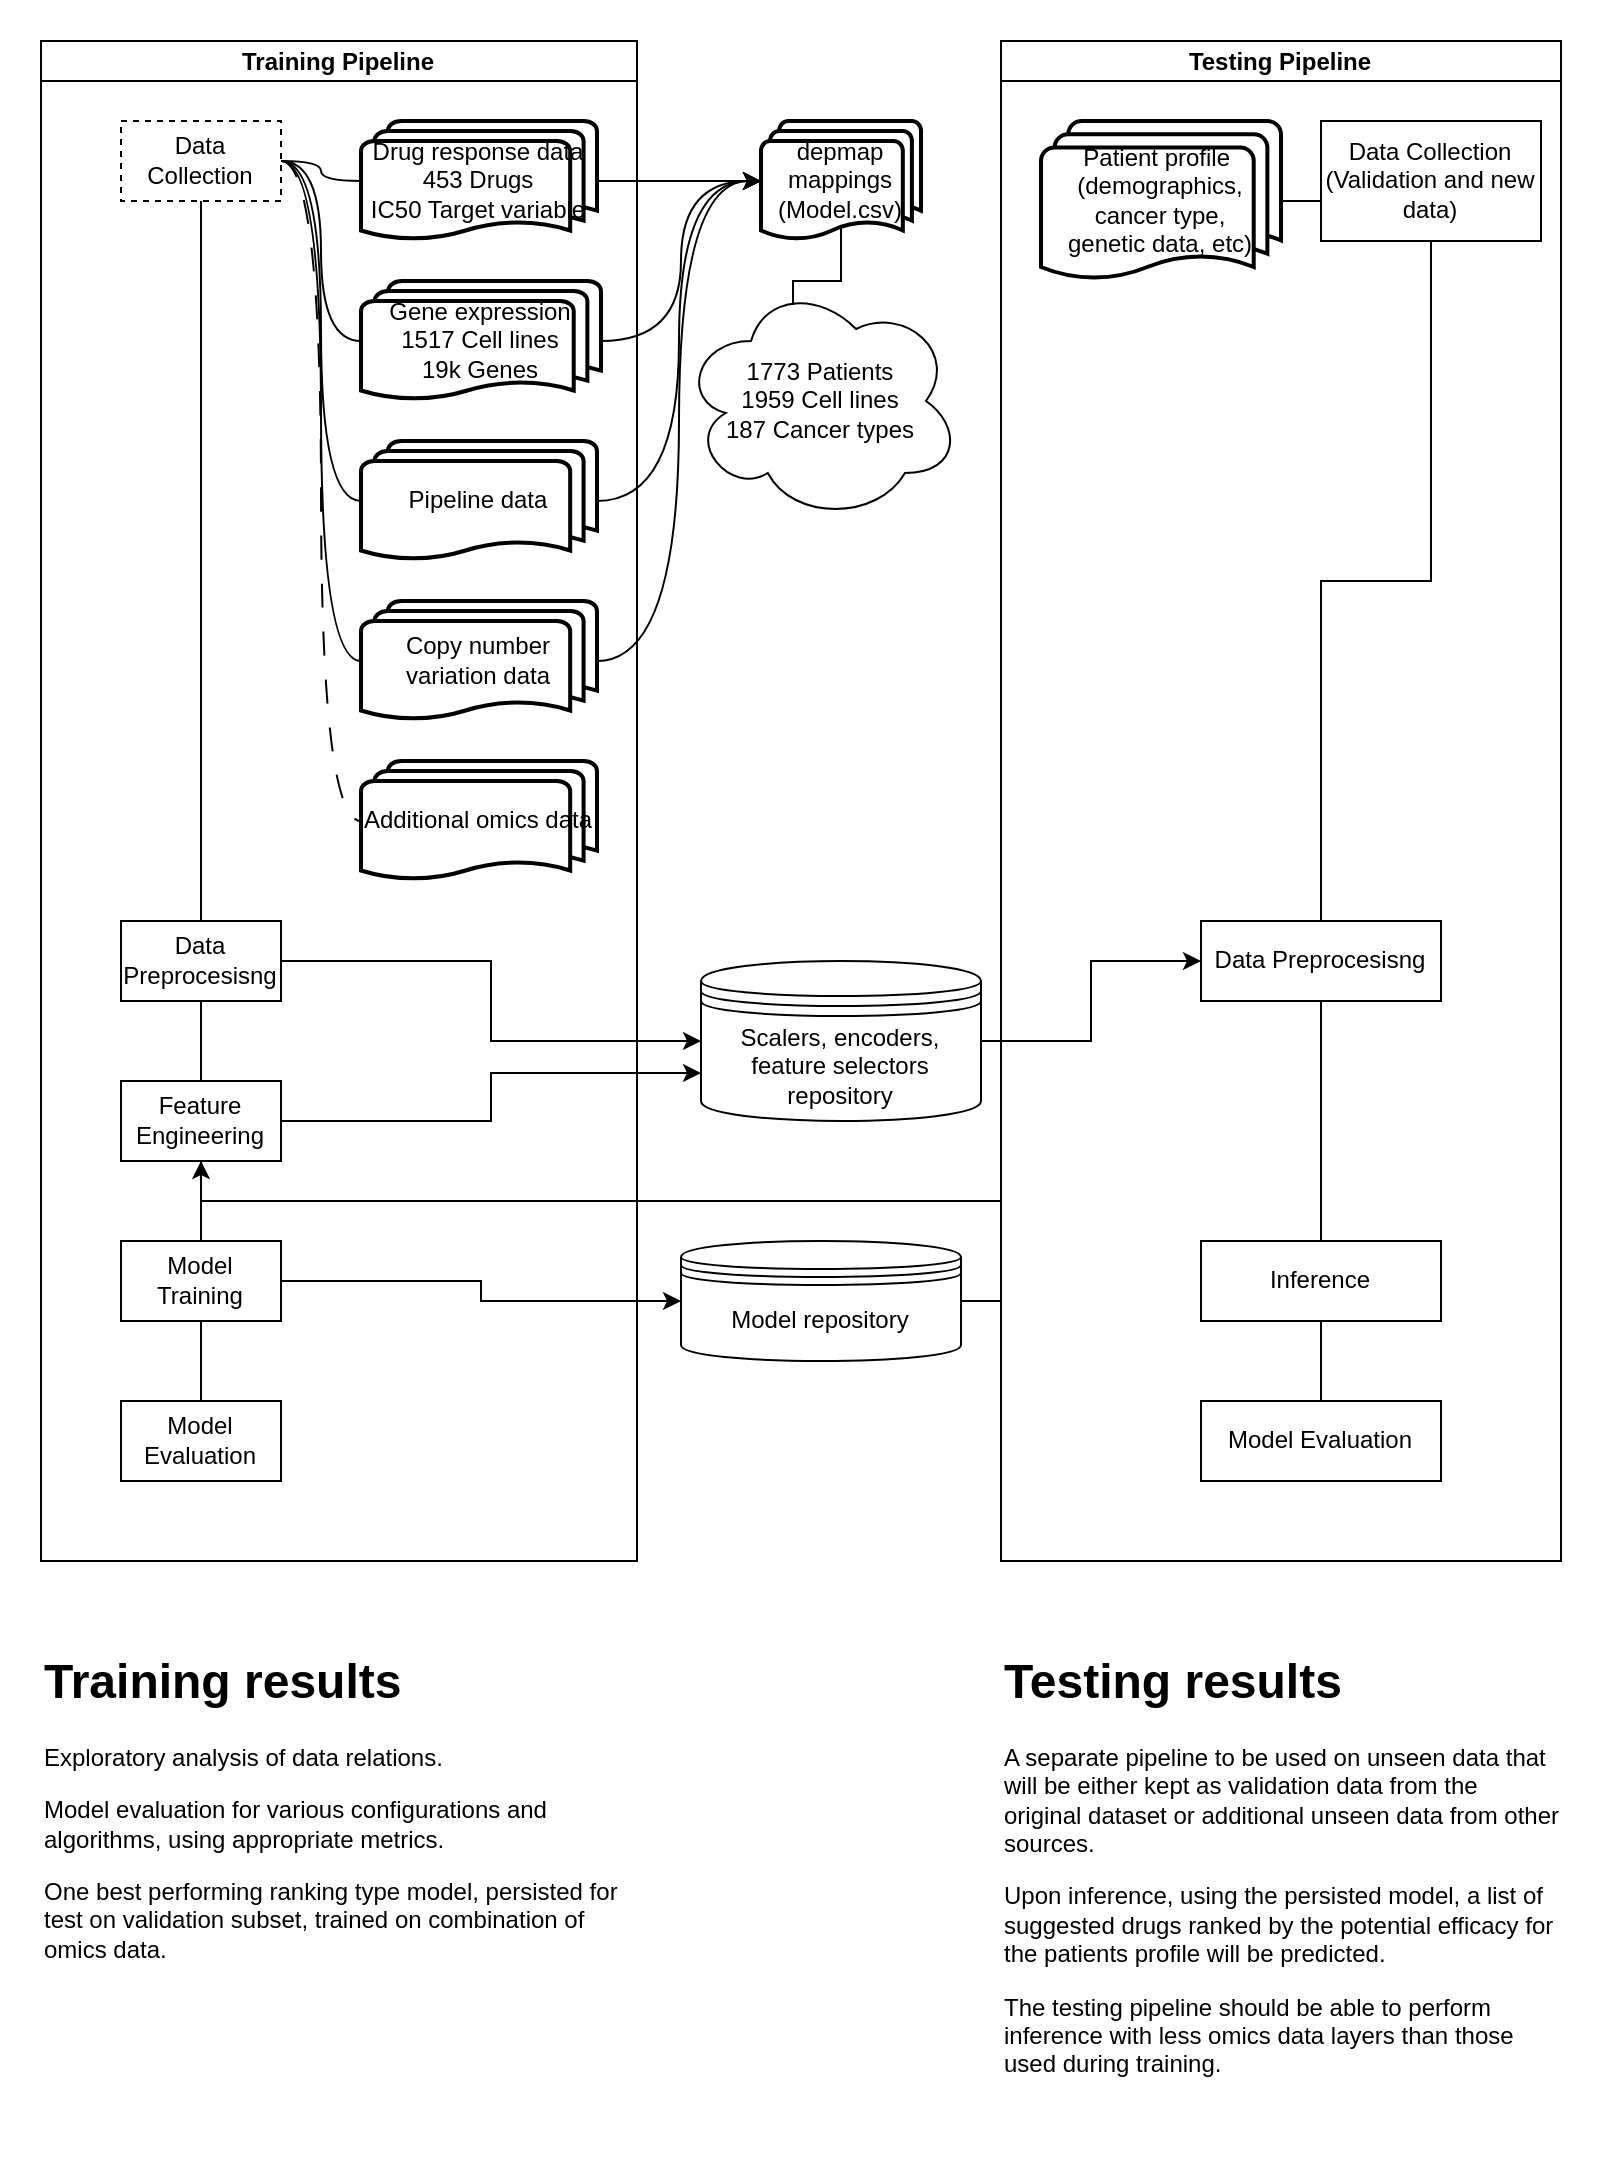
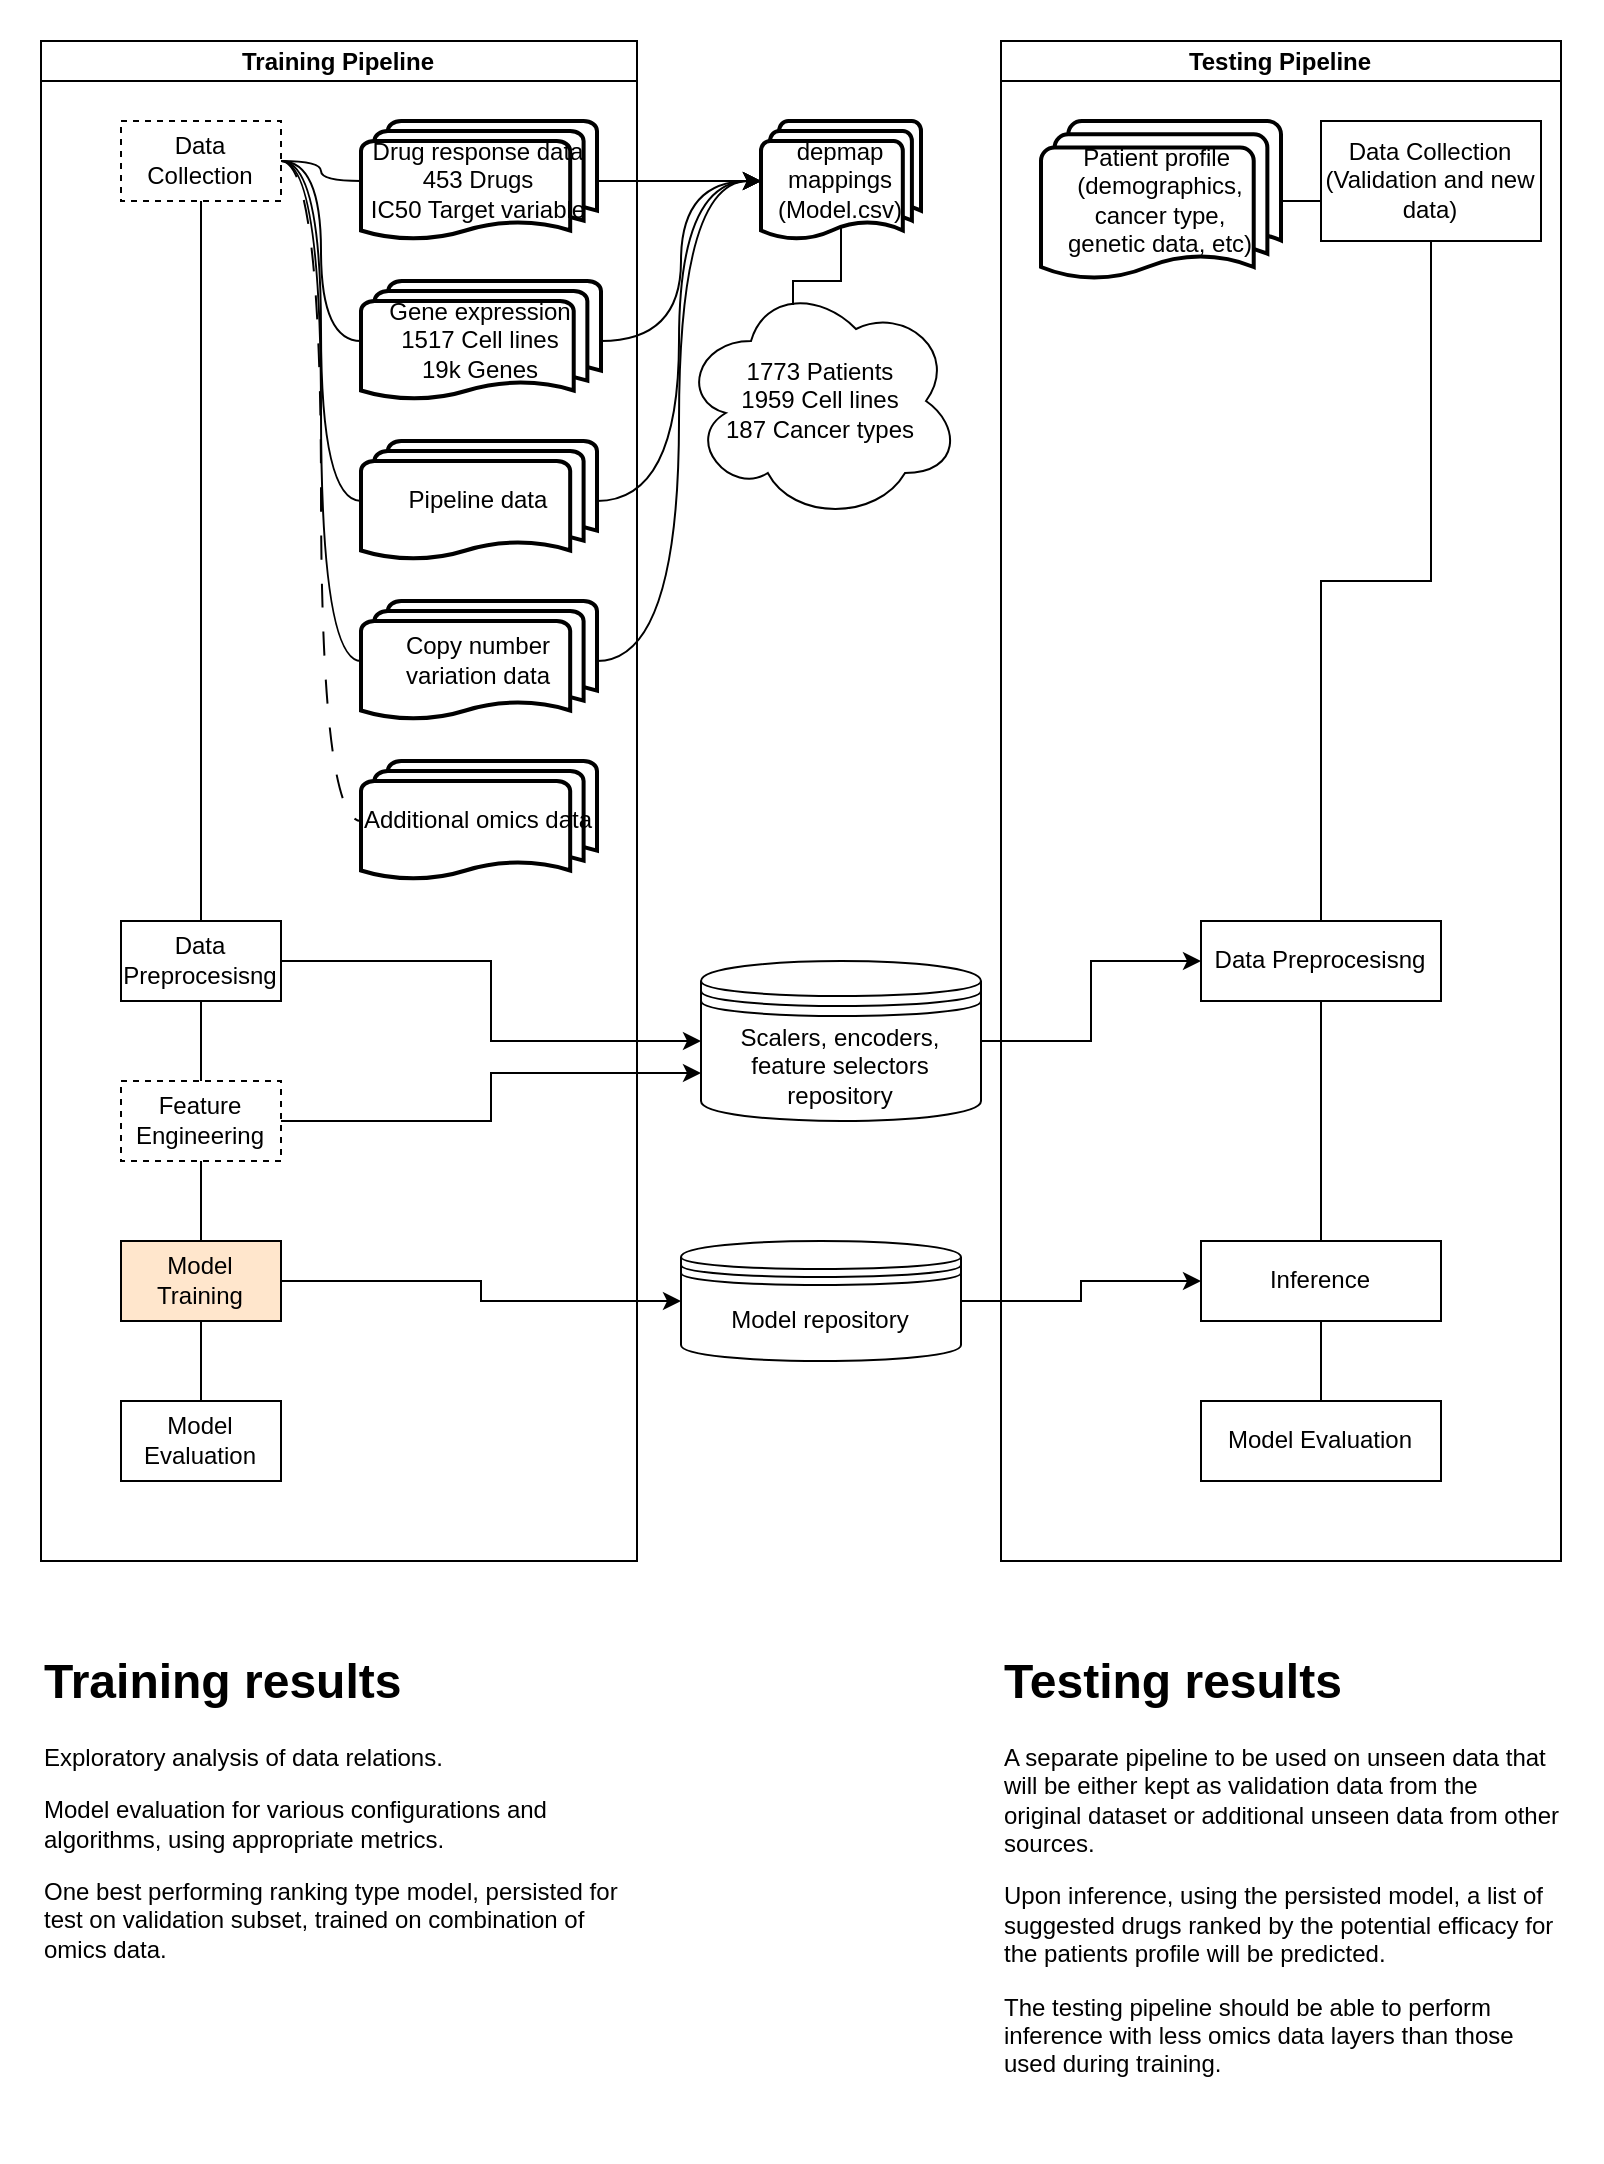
node "Feature Engineering": style solid -> dashed
edge "Model repository" -> "Feature Engineering": now "Model repository" -> "Inference"
node "Model Training": fillcolor #ffffff -> #ffe6cc
